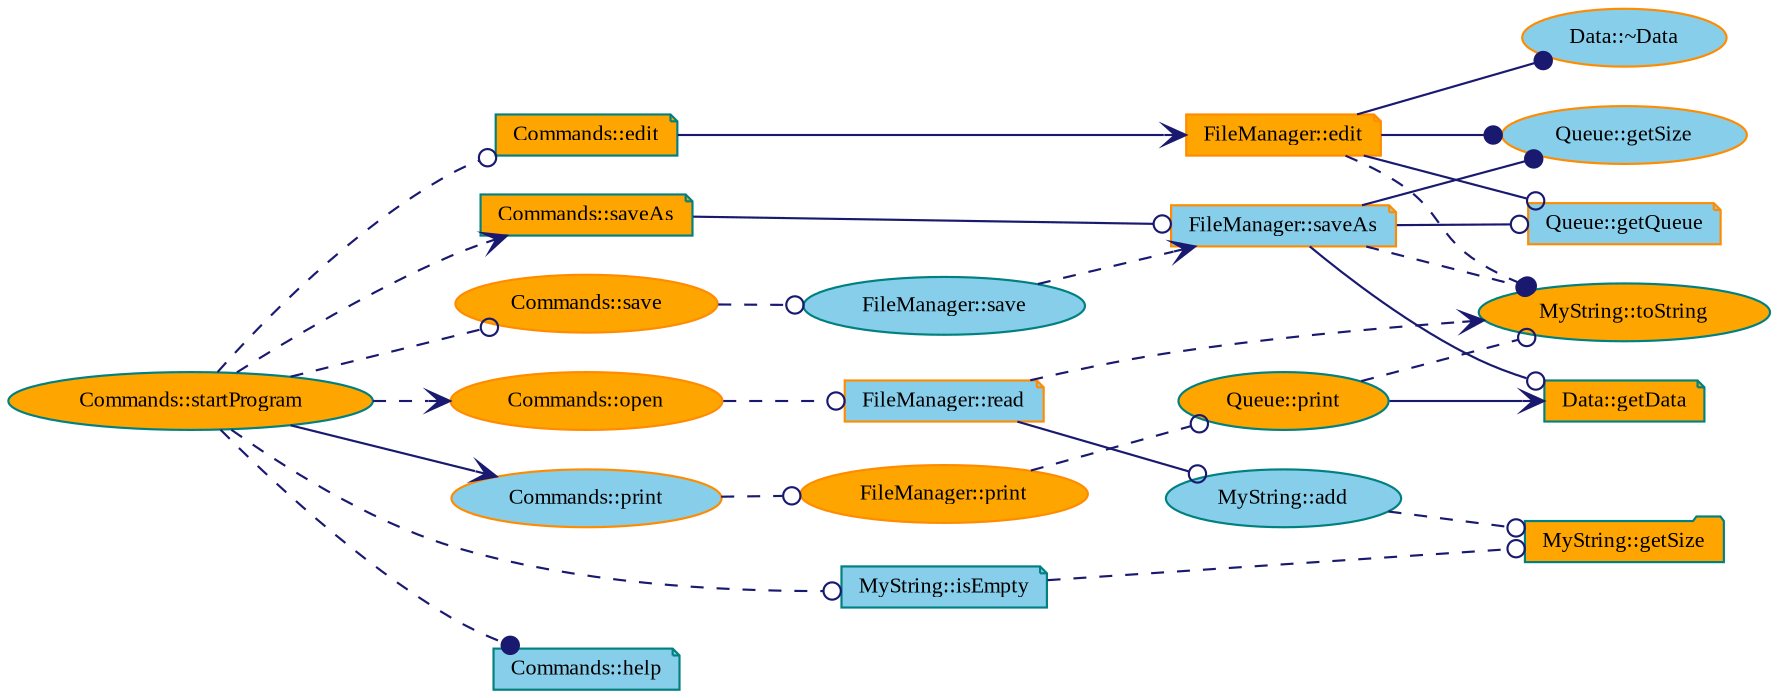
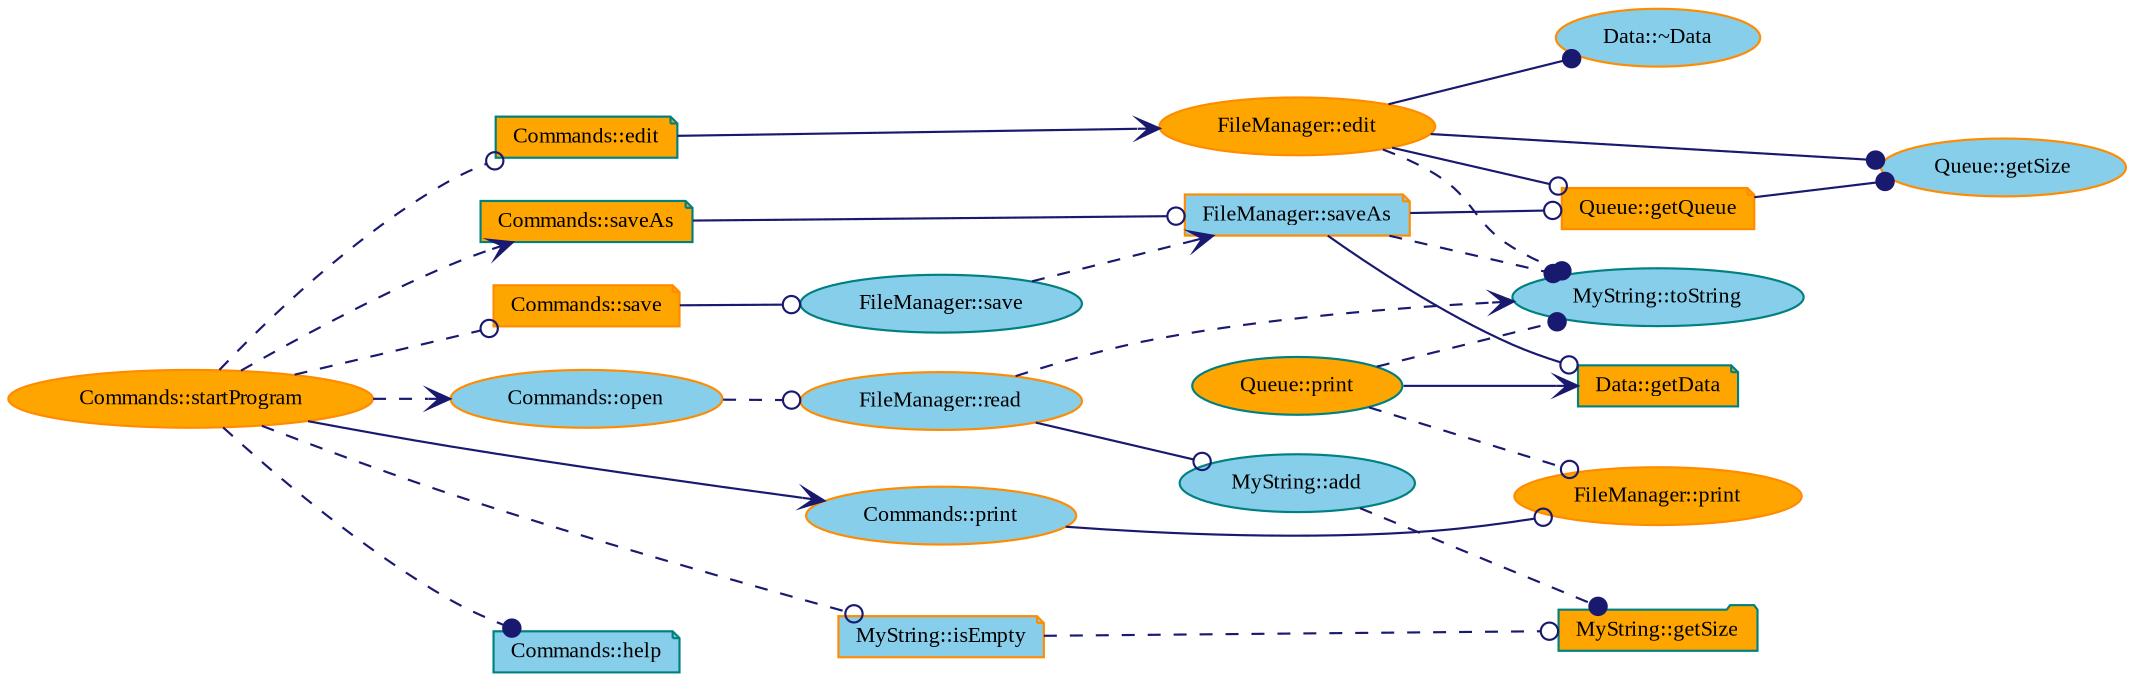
node "FileManager::edit": shape note -> ellipse
edge "FileManager::saveAs" -> "Queue::getSize": now "Queue::getQueue" -> "Queue::getSize"
node "Queue::getQueue": fillcolor skyblue -> orange
node "Commands::save": shape ellipse -> note
edge "Commands::save" -> "FileManager::save": style dashed -> solid
node "MyString::toString": fillcolor orange -> skyblue
edge "Queue::print" -> "MyString::toString": arrowhead odot -> dot
node "Commands::startProgram": color teal -> darkorange
node "Commands::open": fillcolor orange -> skyblue
node "FileManager::read": shape note -> ellipse
edge "FileManager::print" -> "Queue::print": reversed
edge "Commands::print" -> "FileManager::print": style dashed -> solid
edge "MyString::add" -> "MyString::getSize": arrowhead odot -> dot
node "MyString::isEmpty": color teal -> darkorange
